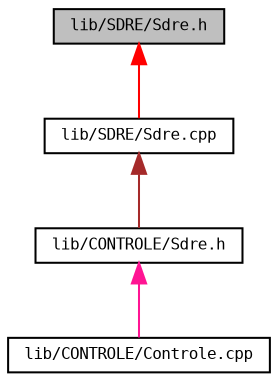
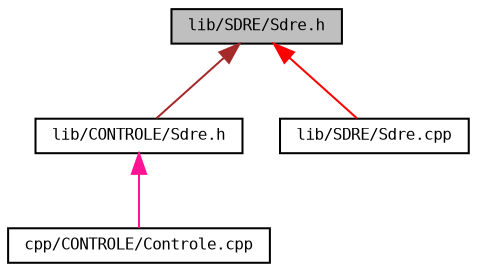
edge "lib/CONTROLE/Sdre.h" -> "lib/SDRE/Sdre.cpp": now "lib/CONTROLE/Sdre.h" -> "lib/SDRE/Sdre.h"
node "lib/CONTROLE/Controle.cpp": label "lib/CONTROLE/Controle.cpp" -> "cpp/CONTROLE/Controle.cpp"
